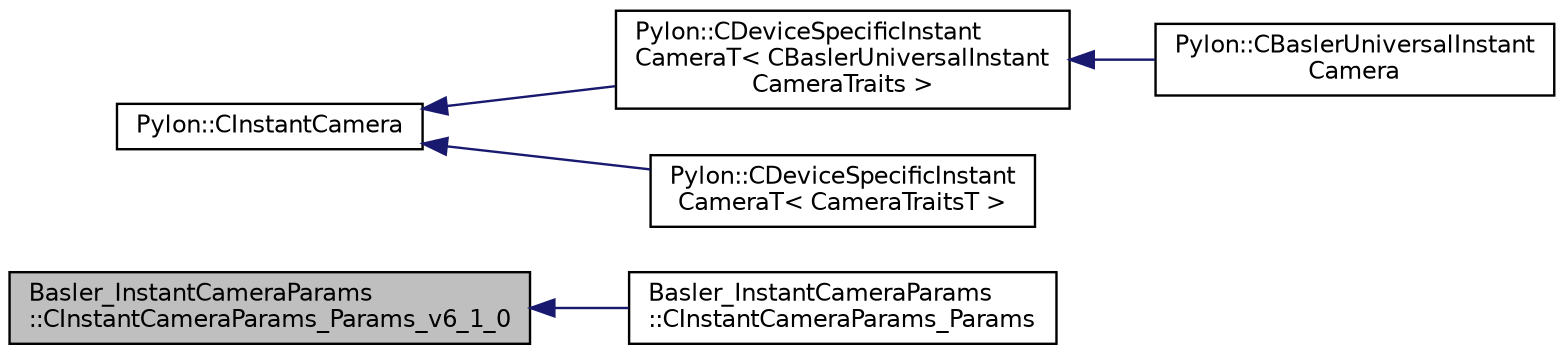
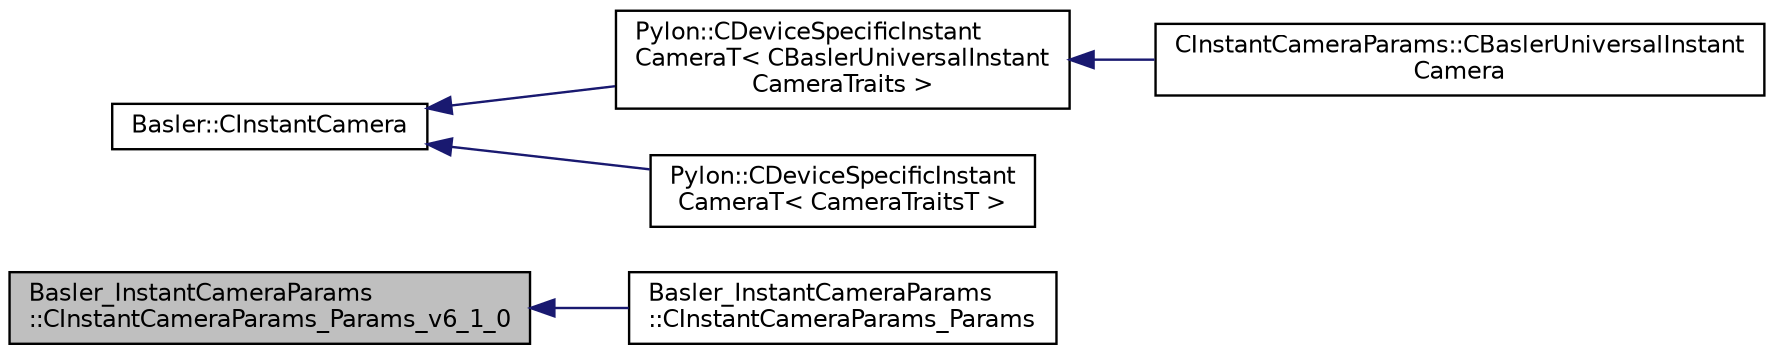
node "Pylon::CBaslerUniversalInstant Camera": label "Pylon::CBaslerUniversalInstant Camera" -> "CInstantCameraParams::CBaslerUniversalInstant Camera"
node "Pylon::CInstantCamera": label "Pylon::CInstantCamera" -> "Basler::CInstantCamera"
